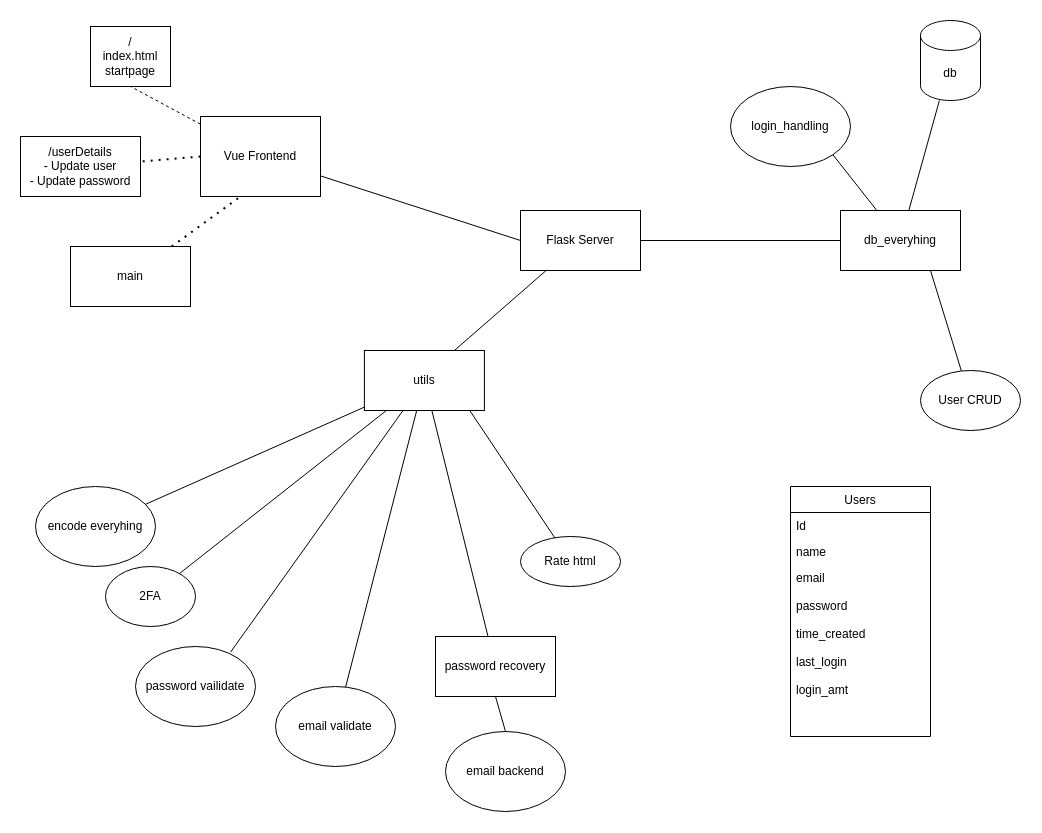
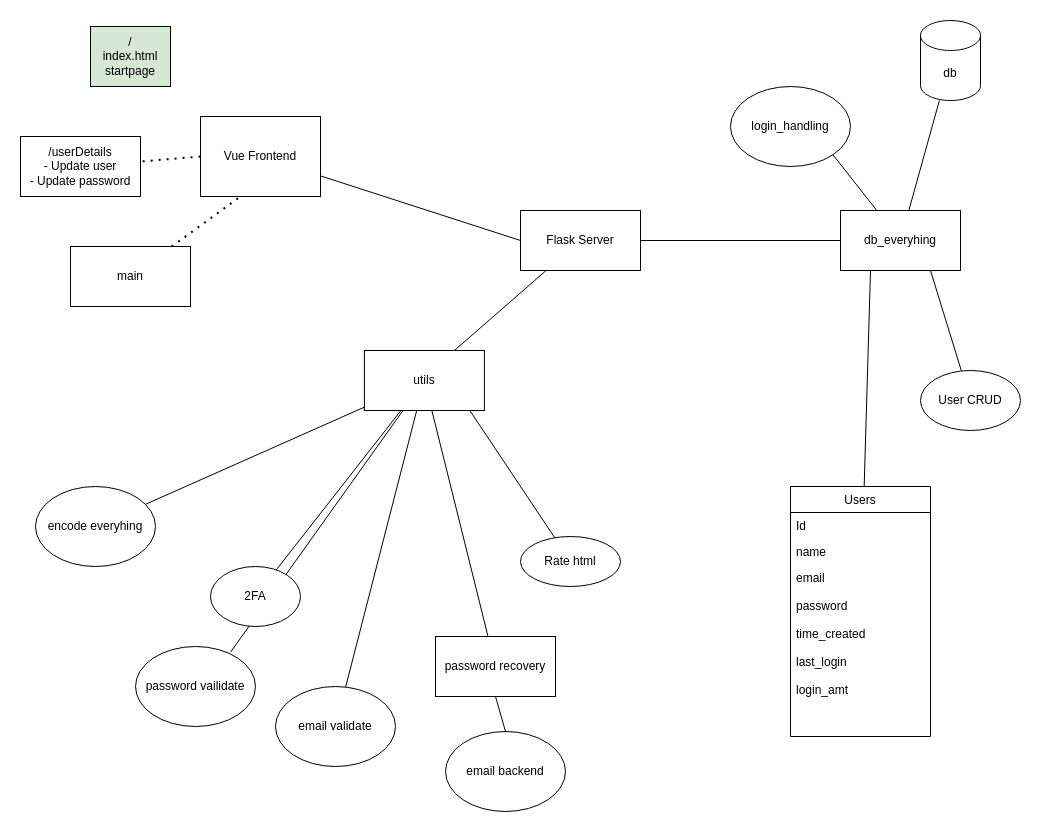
node "/ index.html startpage": fillcolor #ffffff -> #d5e8d4
edge "/ index.html startpage" -- "Vue Frontend": removed
edge "db_everyhing" -- "Users": added
node "2FA": moved (151, 597) -> (256, 597)
